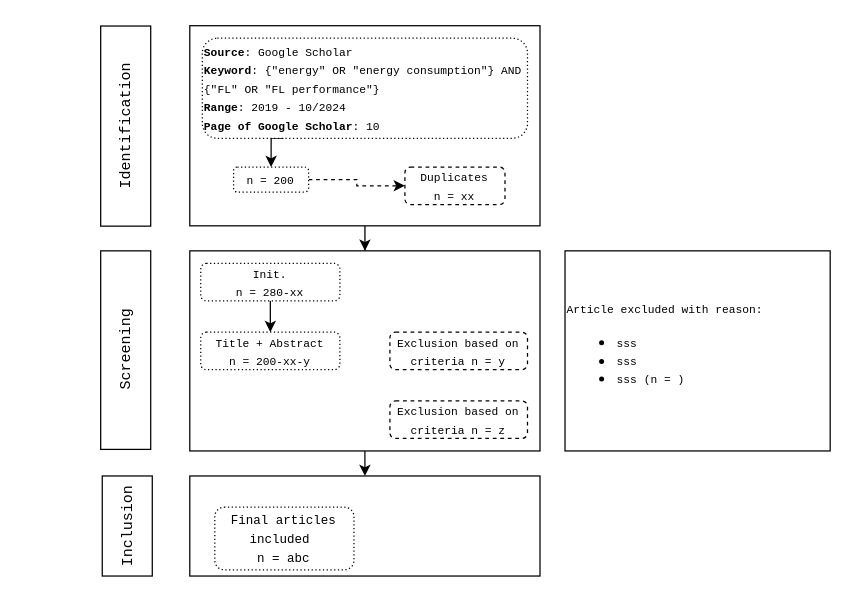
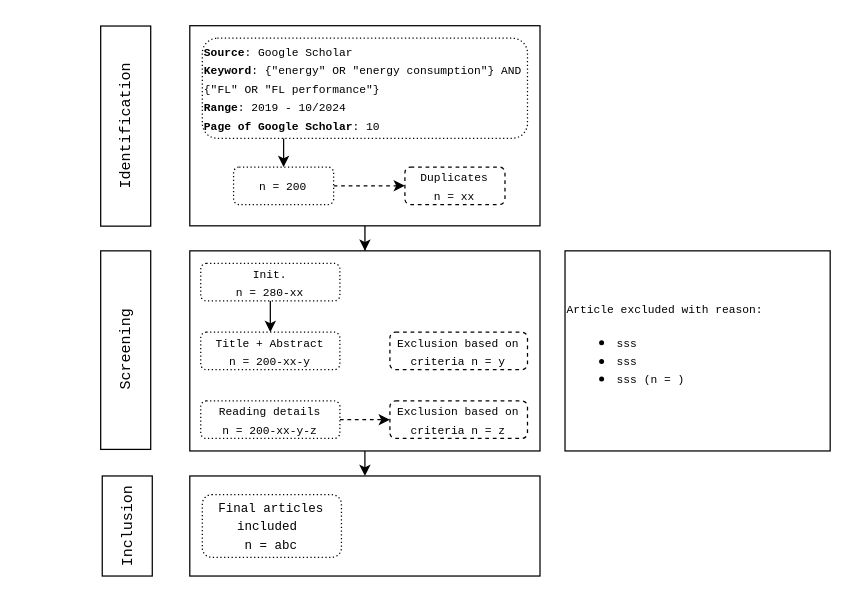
node "n = 200": size 75x25 -> 100x38
node "Reading details n = 200-xx-y-z": added
edge "Reading details n = 200-xx-y-z" -> "Exclusion based on criteria n = z": added
node "Final articles included n = abc": moved (284, 538) -> (272, 526)
